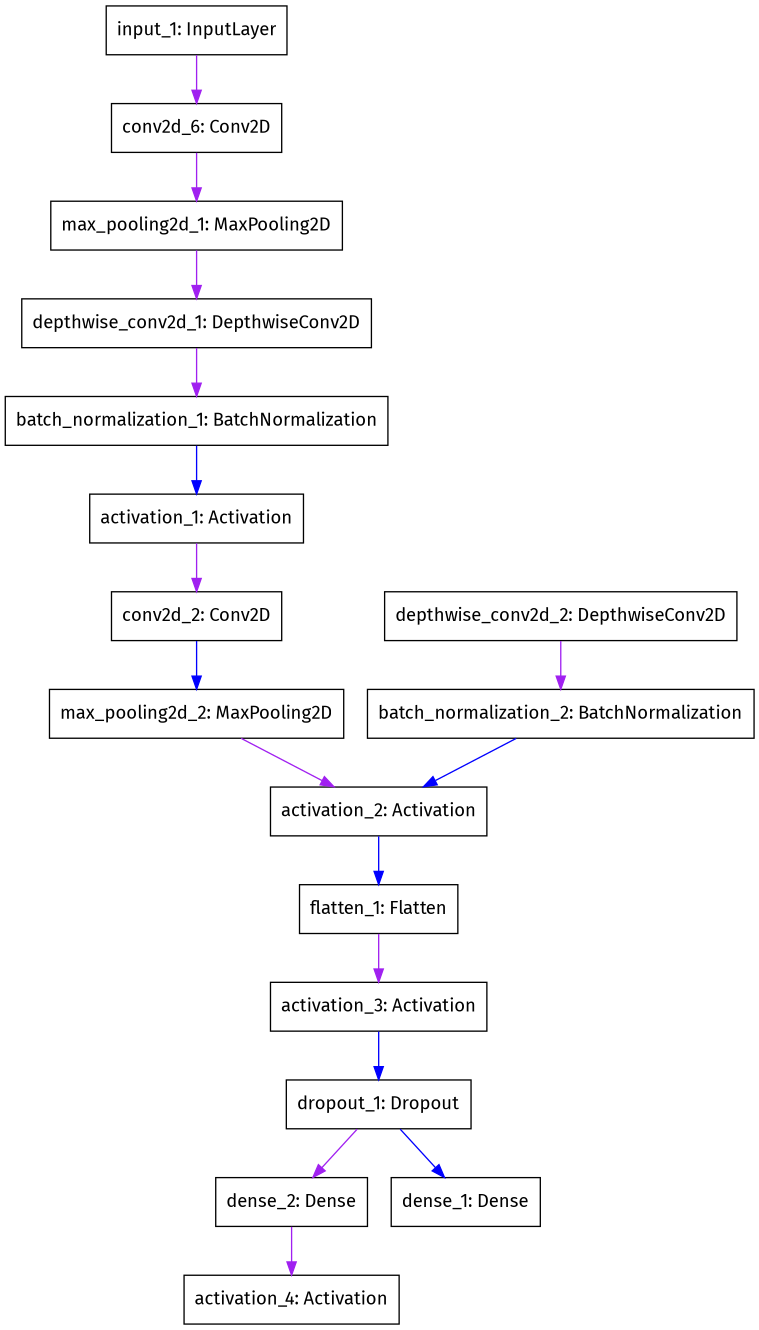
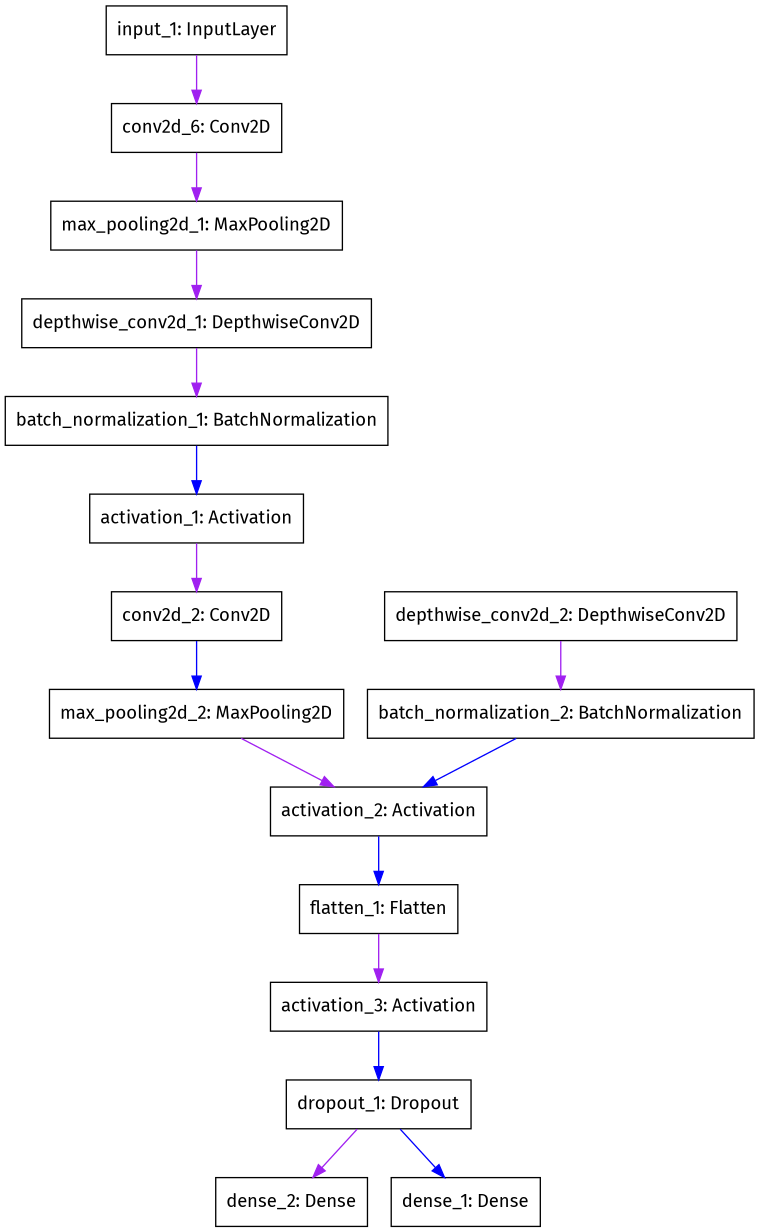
node "activation_4: Activation": removed
